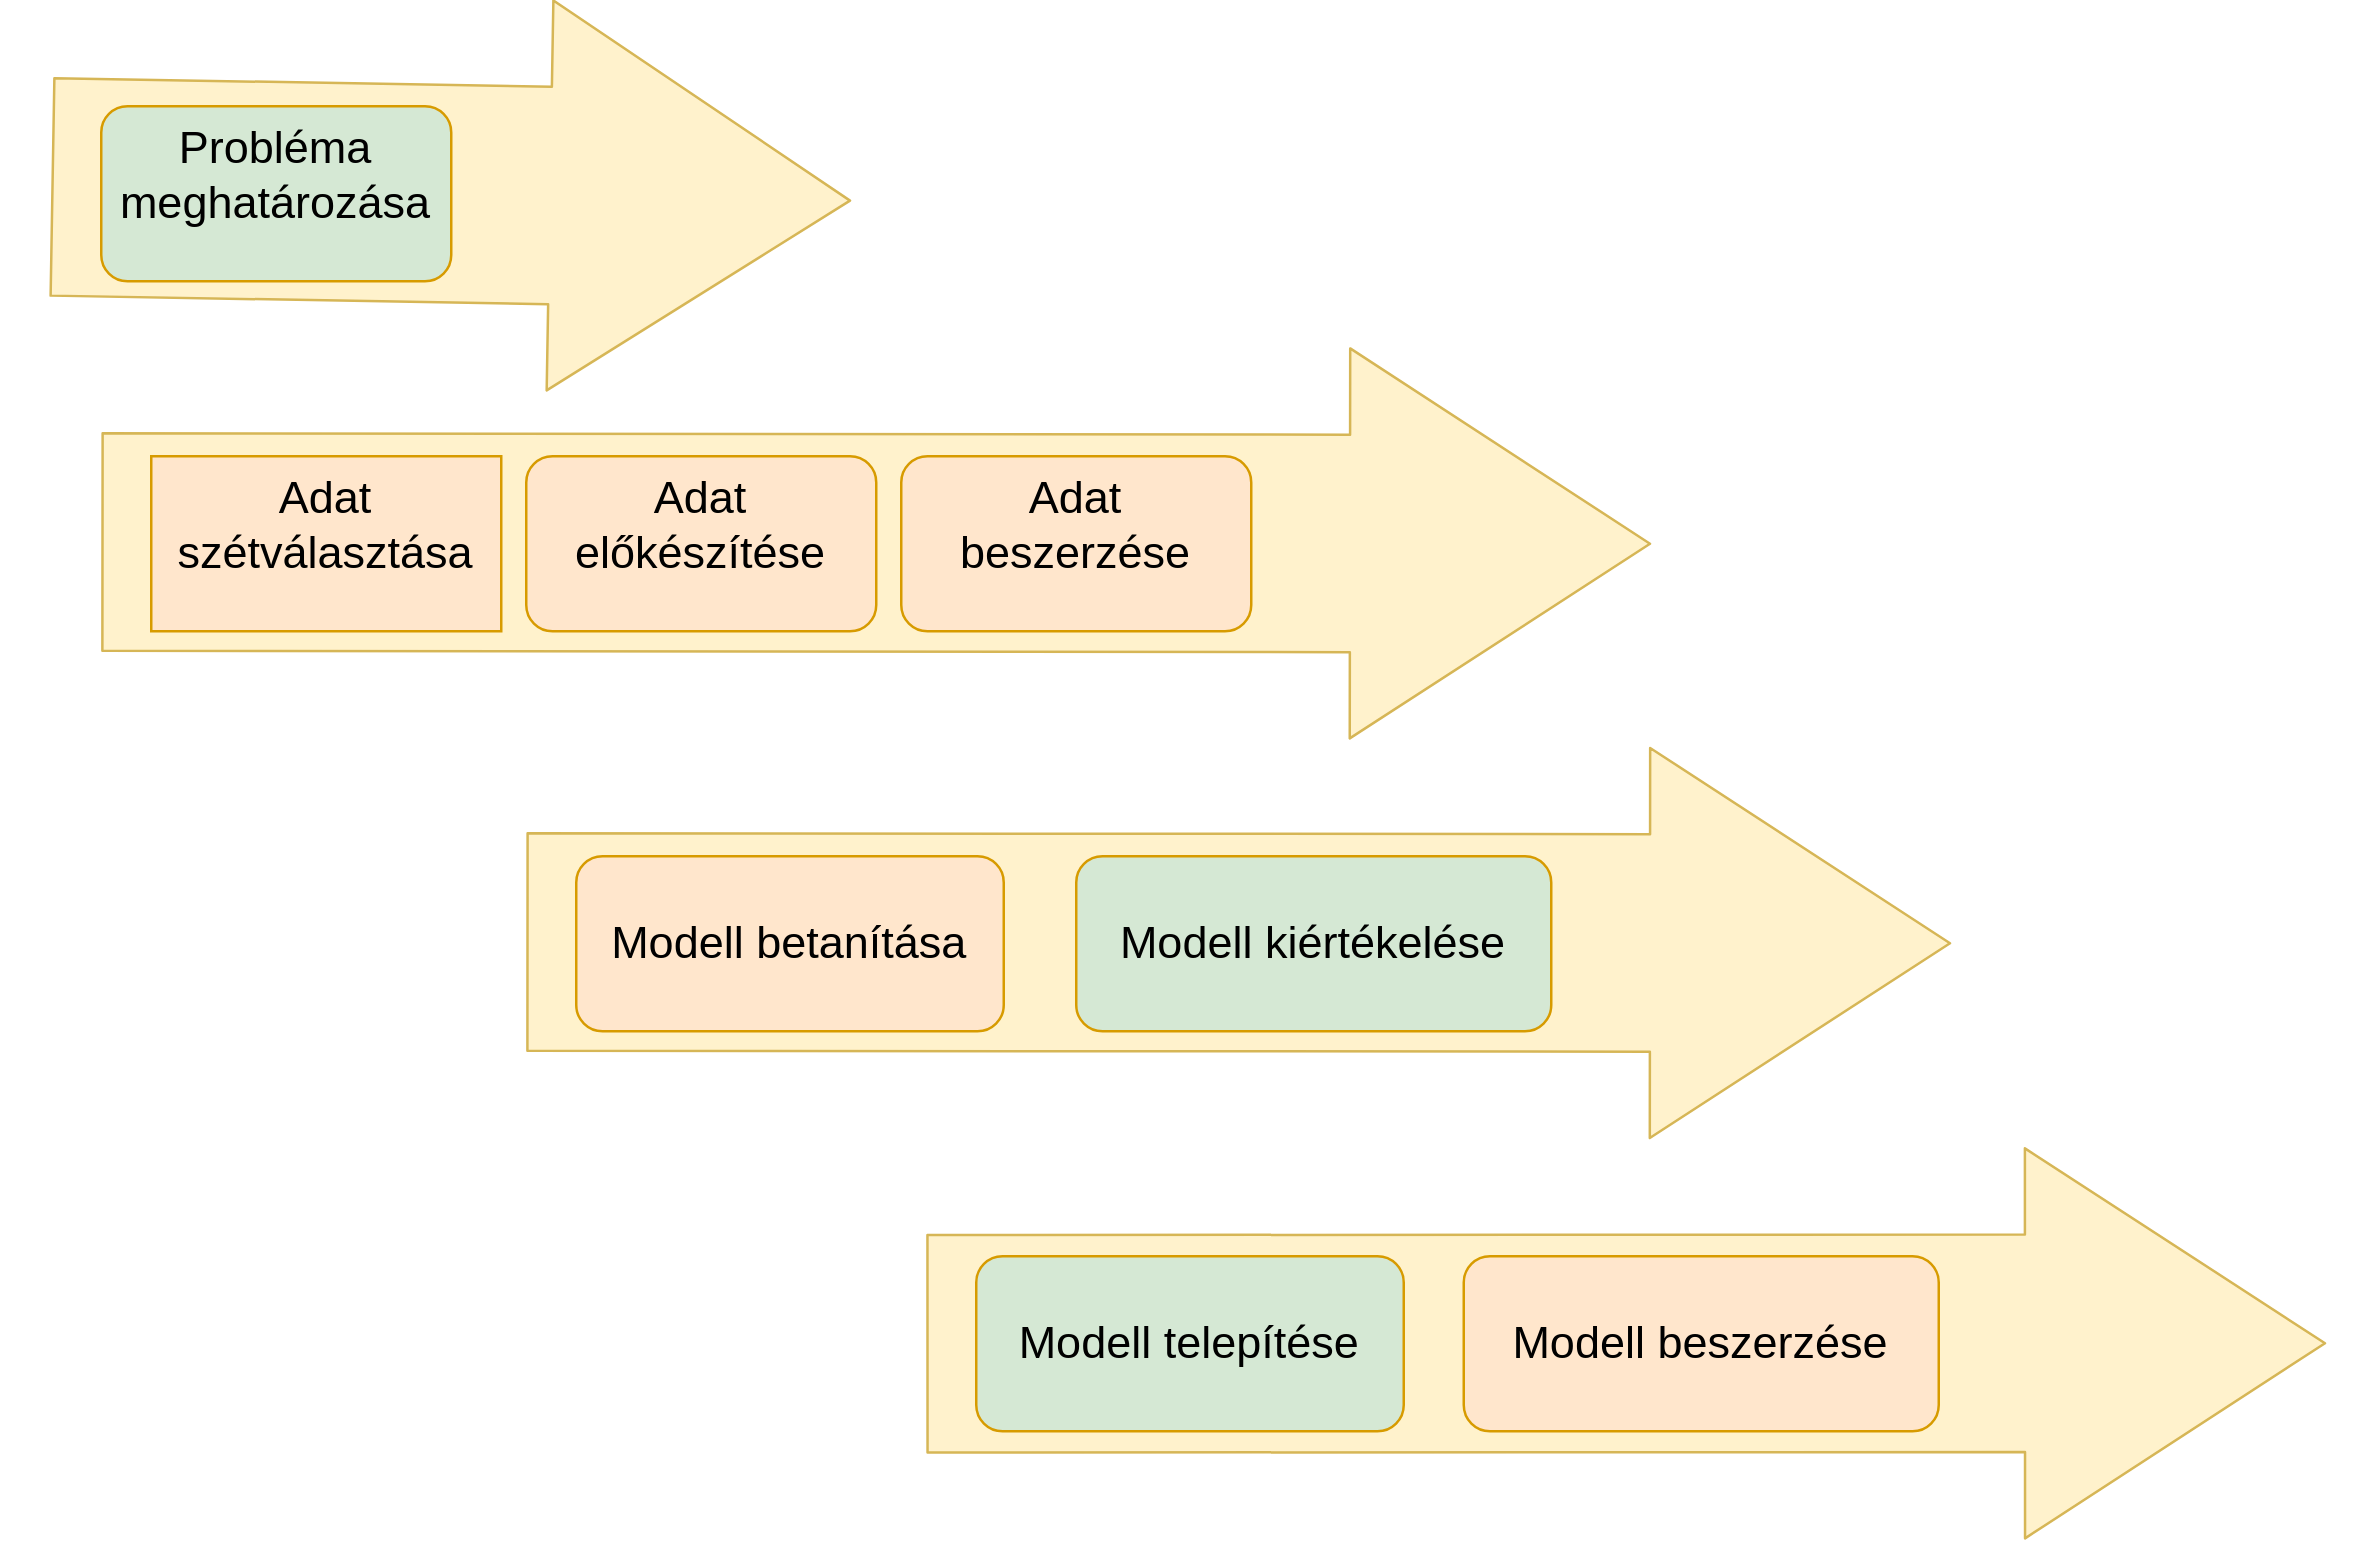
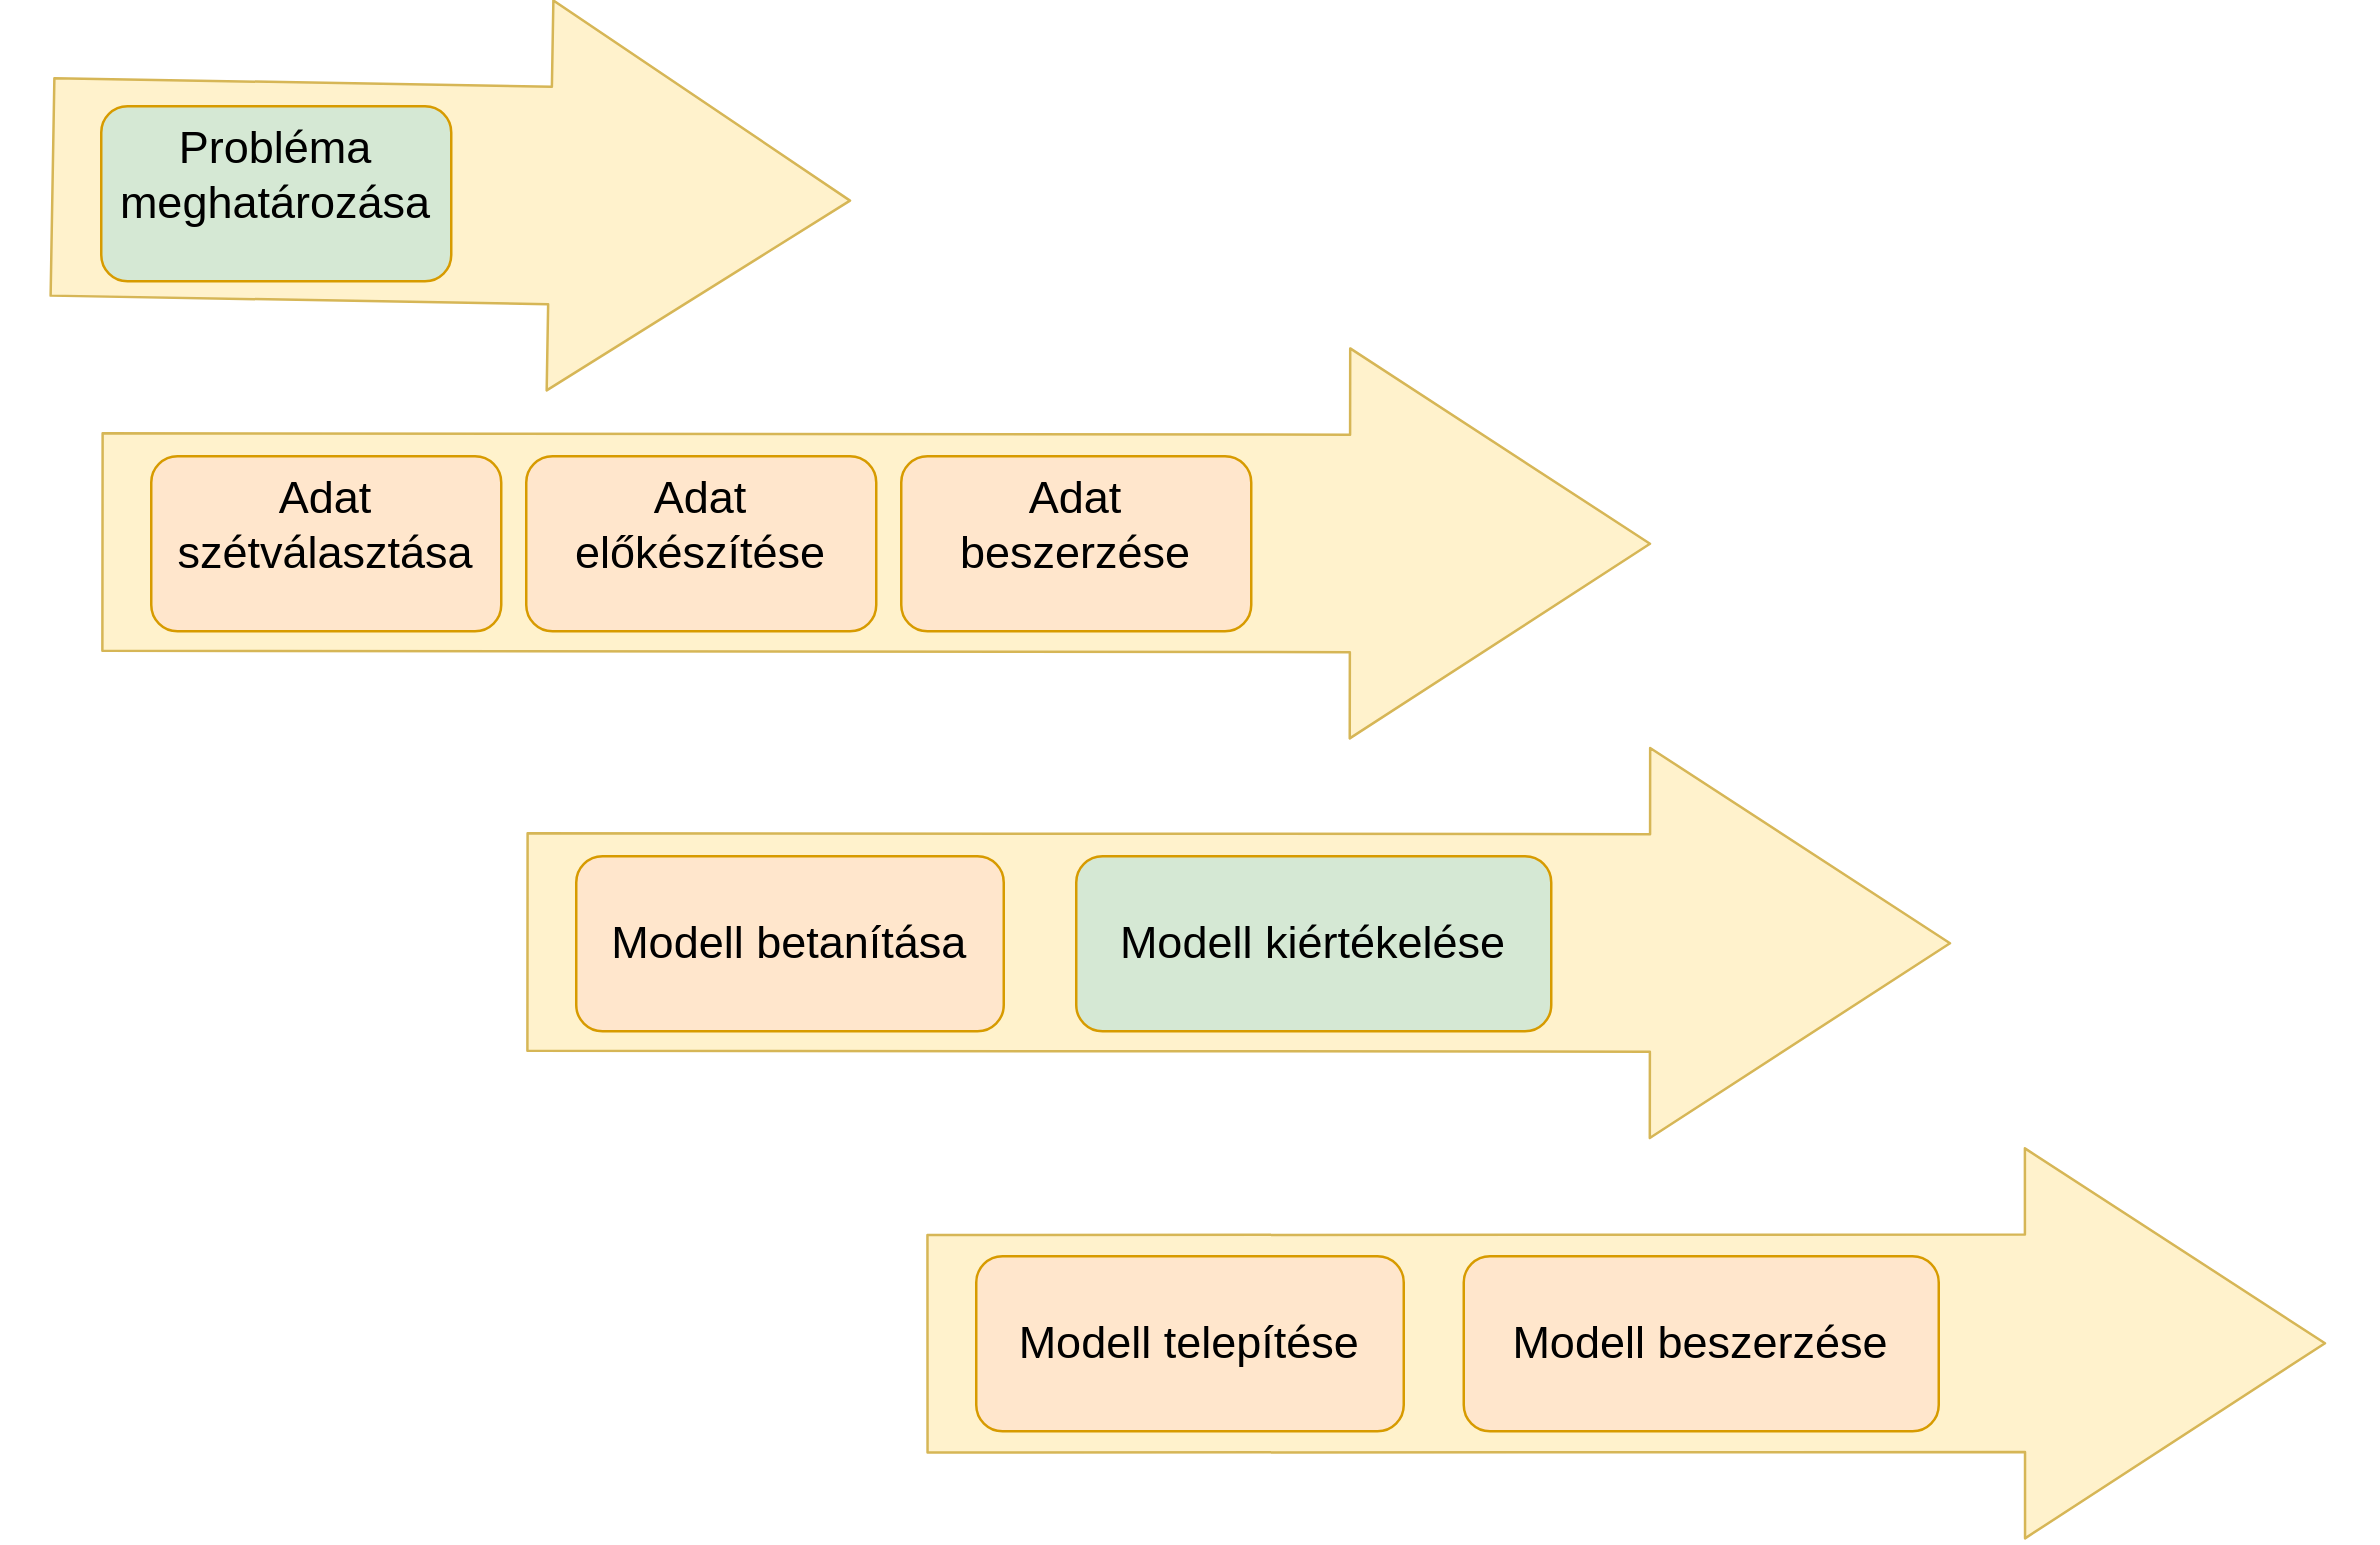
node "Adat szétválasztása": shape rectangle -> rounded rectangle
node "Modell telepítése": fillcolor #d5e8d4 -> #ffe6cc
